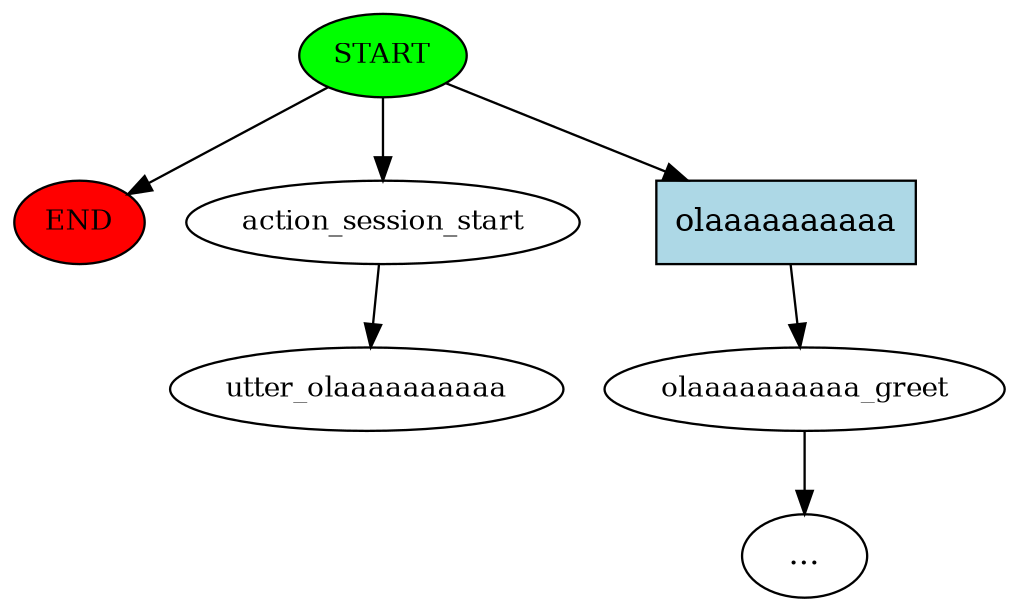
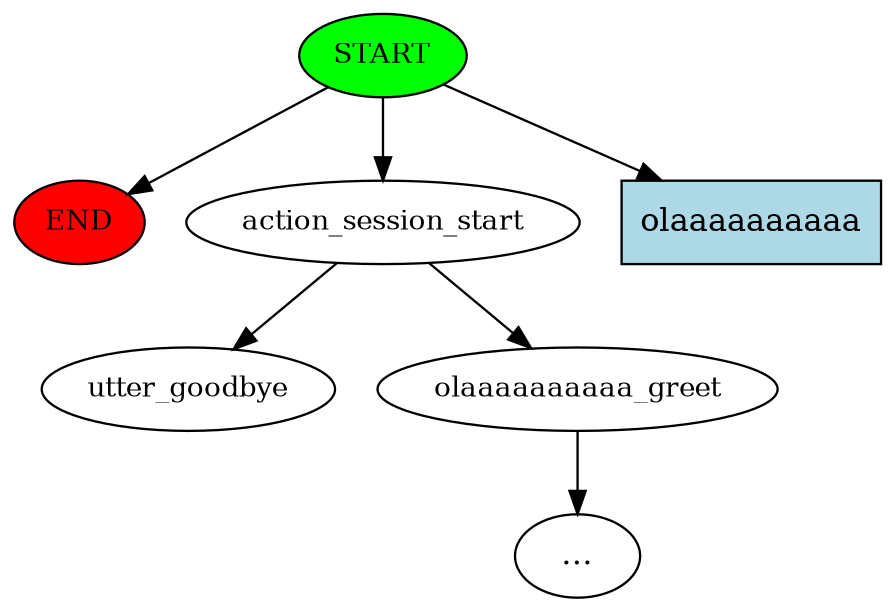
edge "olaaaaaaaaaa" -> "olaaaaaaaaaa_greet": now "action_session_start" -> "olaaaaaaaaaa_greet"
node "utter_olaaaaaaaaaa": label "utter_olaaaaaaaaaa" -> "utter_goodbye"
